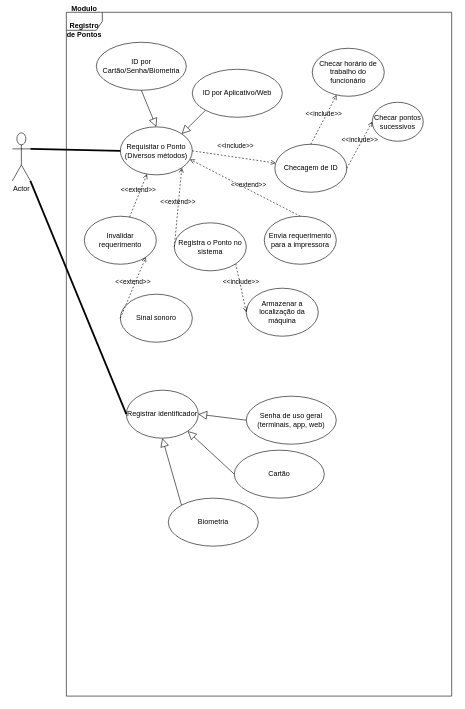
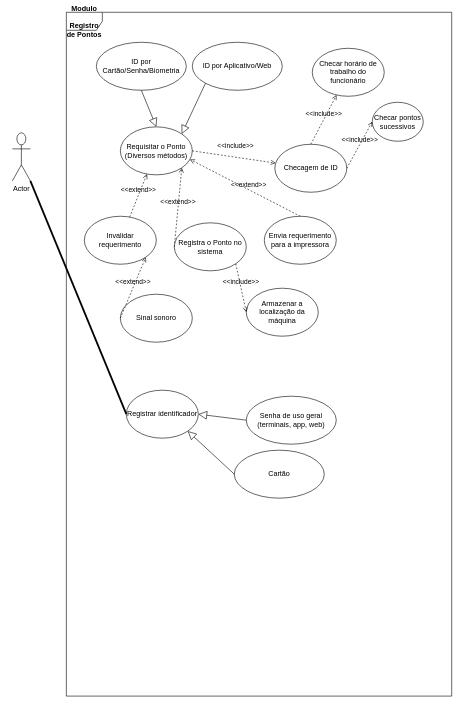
node "ID por Aplicativo/Web": moved (237, 93) -> (237, 66)
edge "Requisitar o Ponto (Diversos métodos)" -- "Actor": removed
edge "Biometria" -> "Registrar identificador": removed
node "Biometria": removed
